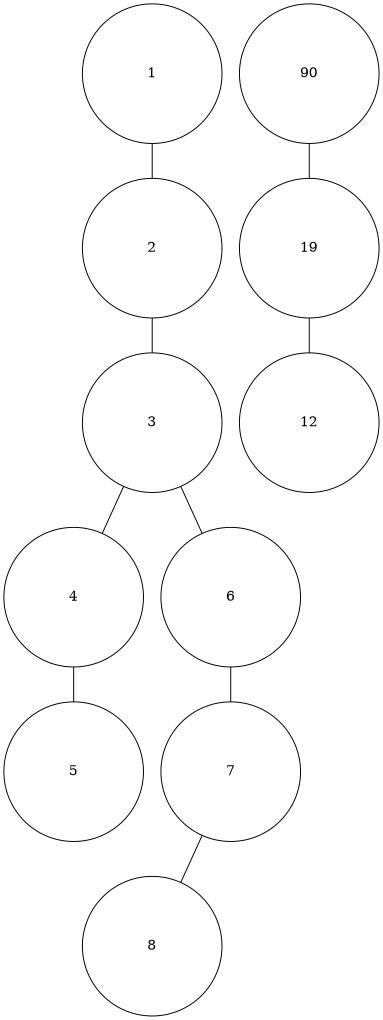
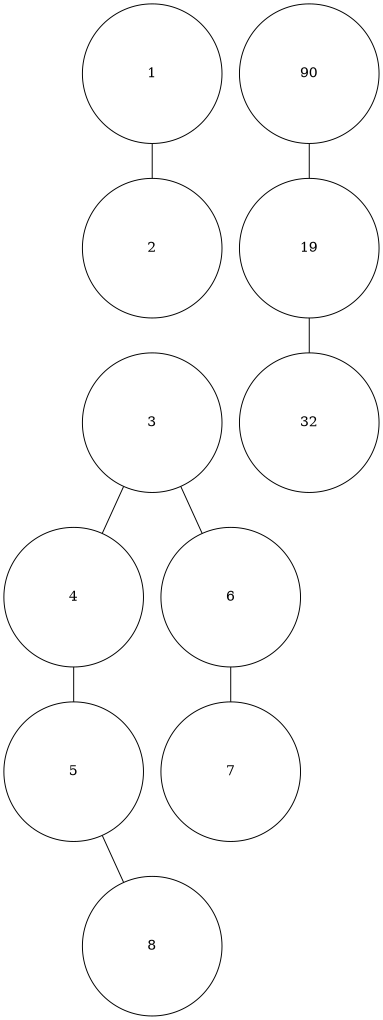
edge "2" -- "3": removed
node "12": label "12" -> "32"
edge "7" -- "8": now "5" -- "8"
